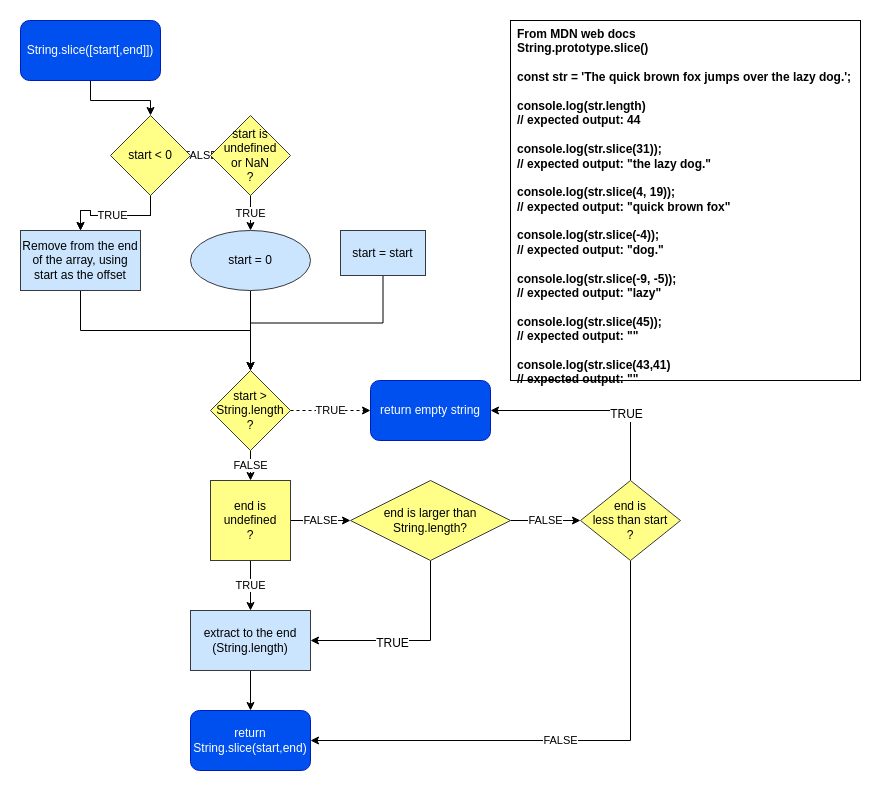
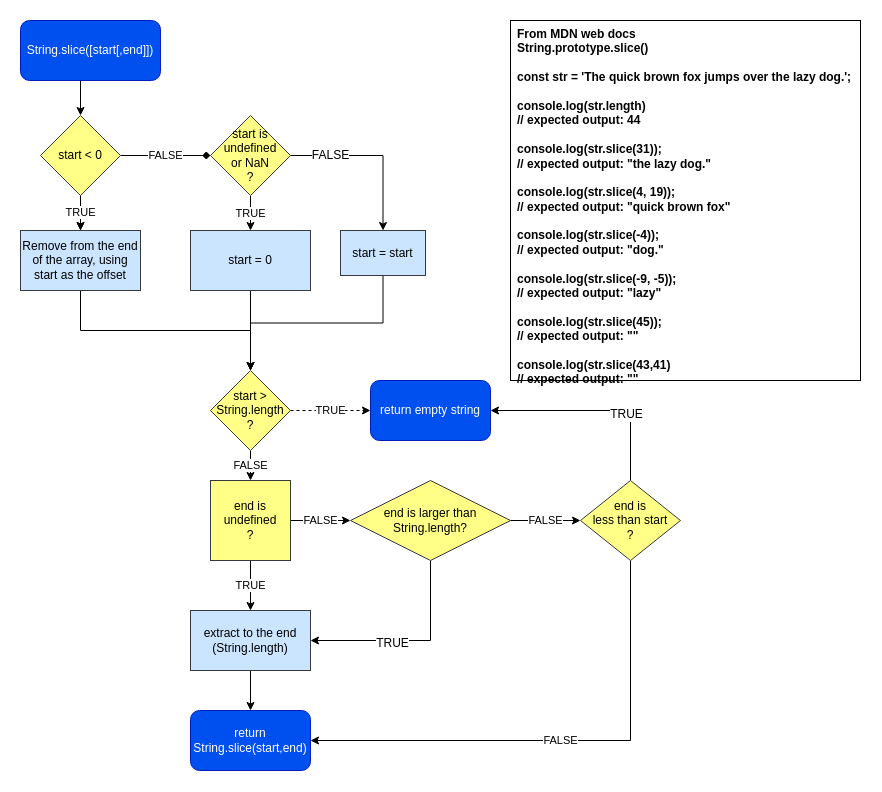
node "start < 0": moved (151, 156) -> (81, 156)
edge "start is undefined or NaN ?" -> "start = start": added, label "FALSE"
node "start = 0": shape ellipse -> rectangle
